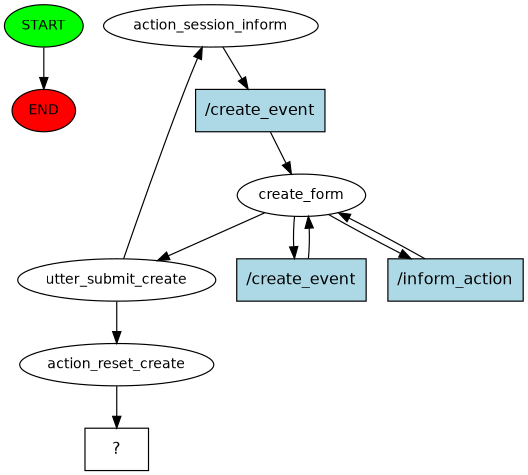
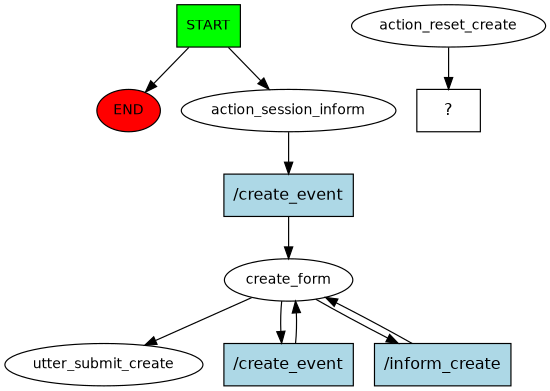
node "START": shape ellipse -> box
edge "utter_submit_create" -> "action_session_inform": now "START" -> "action_session_inform"
node "/inform_action": label "/inform_action" -> "/inform_create"
edge "utter_submit_create" -> "action_reset_create": removed
